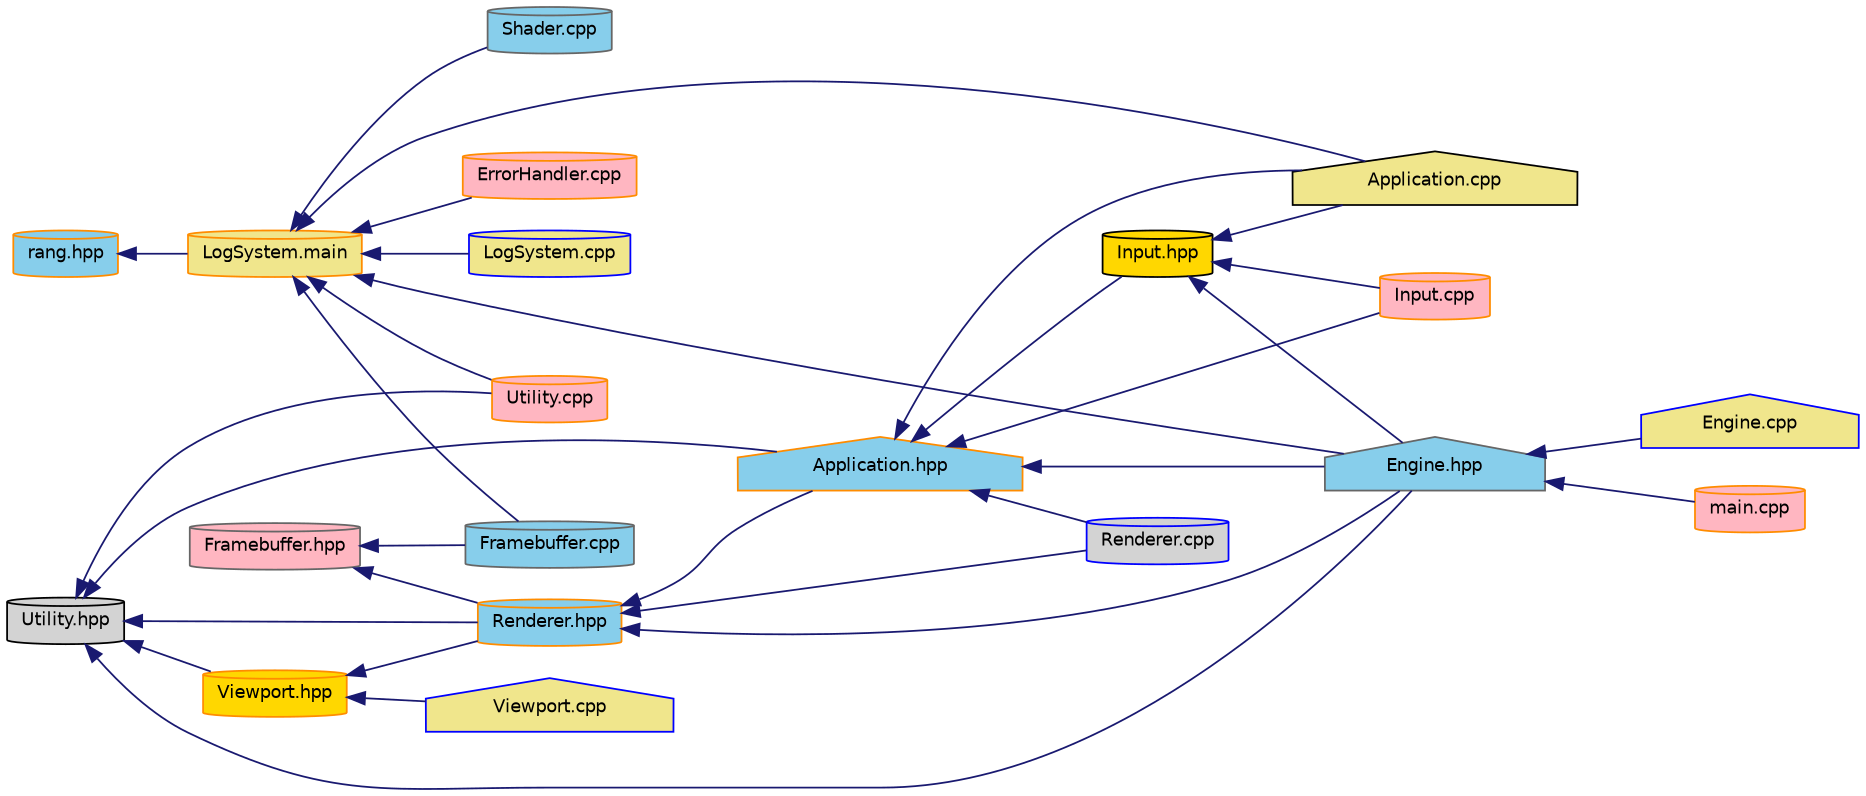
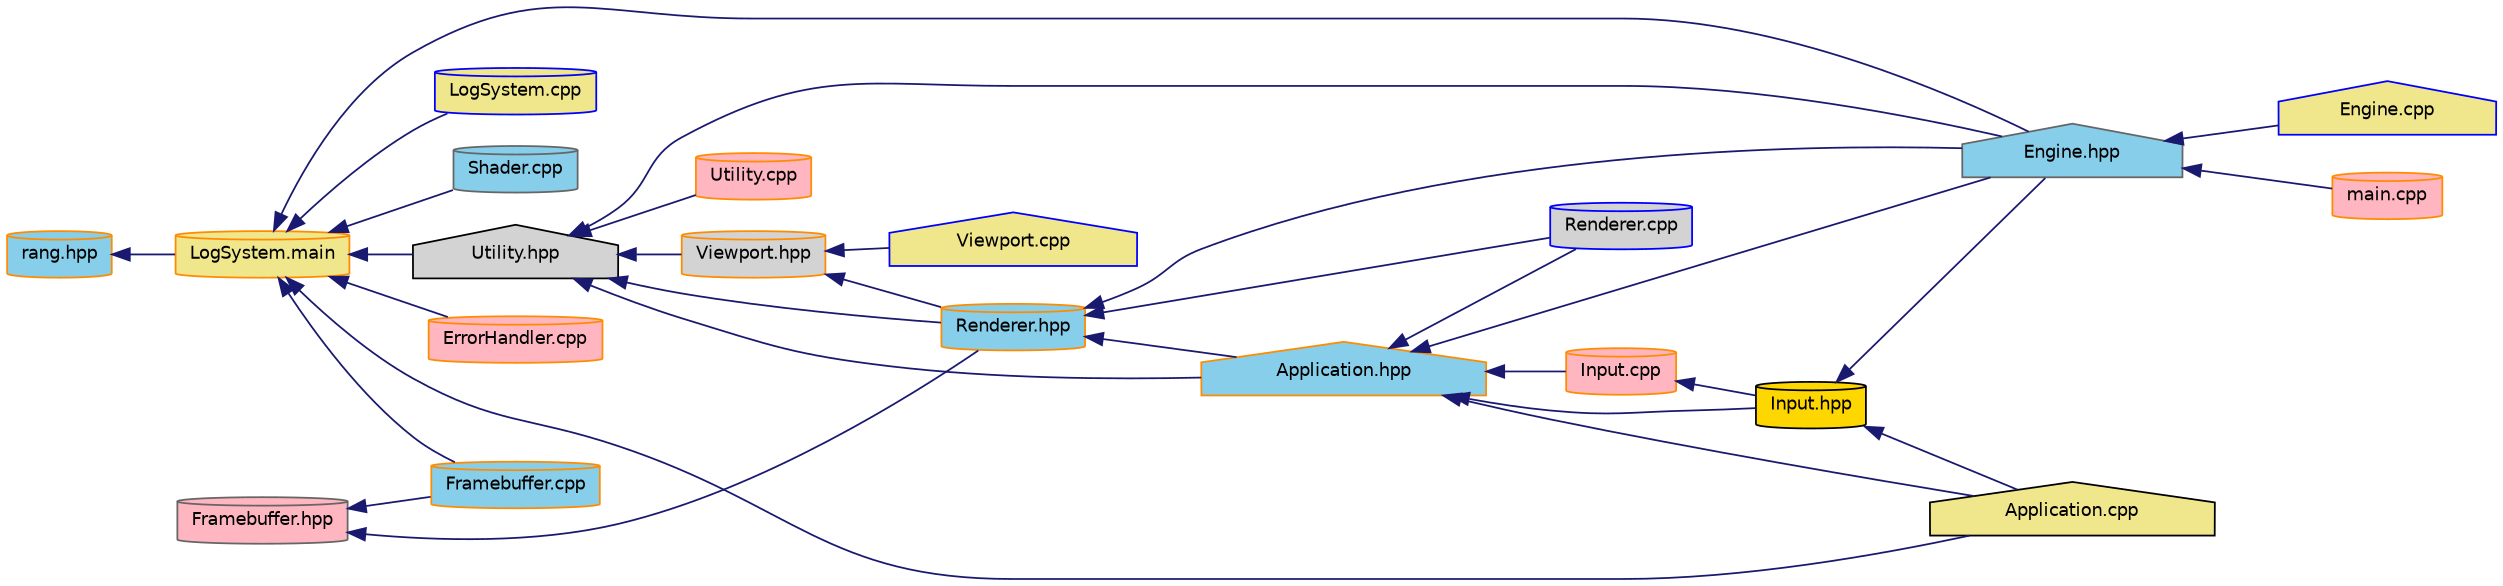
edge "Input.cpp" -> "Input.hpp": reversed
edge "Utility.cpp" -> "LogSystem.main": now "Utility.hpp" -> "LogSystem.main"
node "Framebuffer.cpp": color gray40 -> darkorange
node "Utility.hpp": shape cylinder -> house
node "Viewport.hpp": fillcolor gold -> lightgrey
